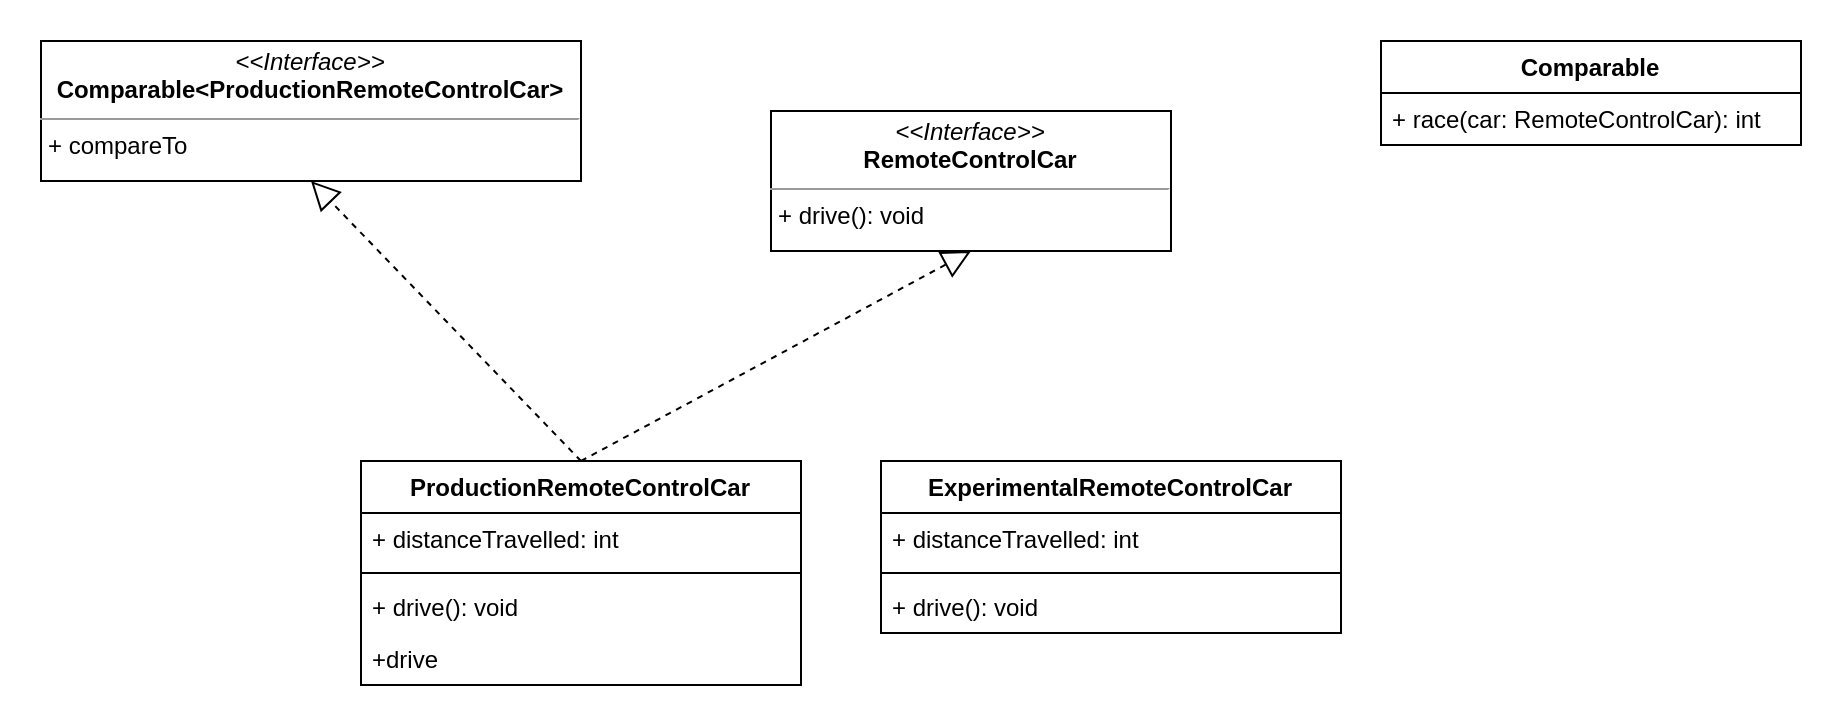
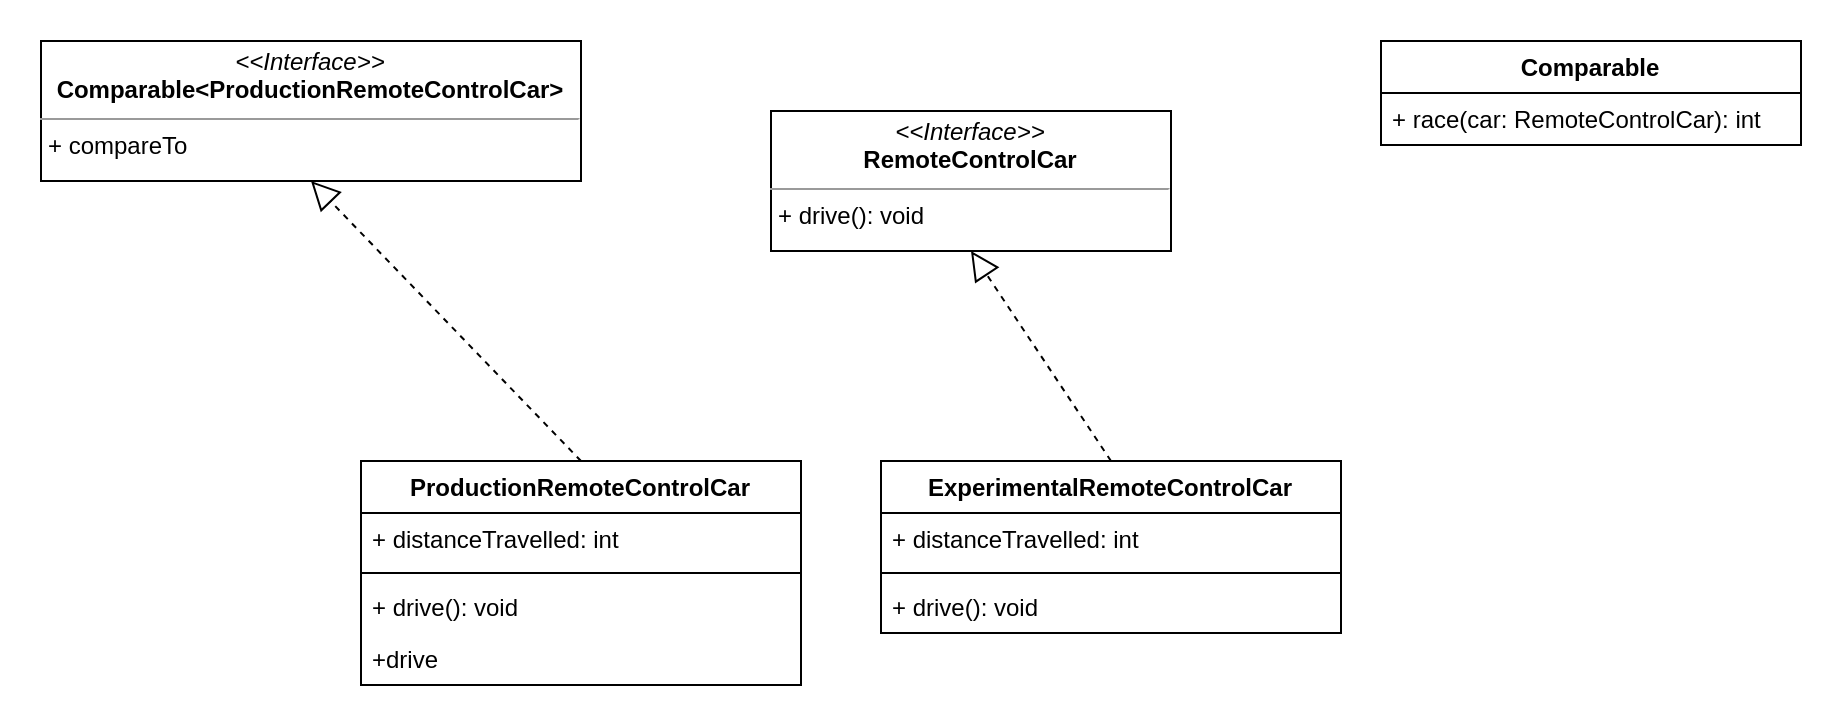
edge "ProductionRemoteControlCar" -> "<<Interface>> RemoteControlCar + drive(): void": removed
edge "ExperimentalRemoteControlCar" -> "<<Interface>> RemoteControlCar + drive(): void": added
